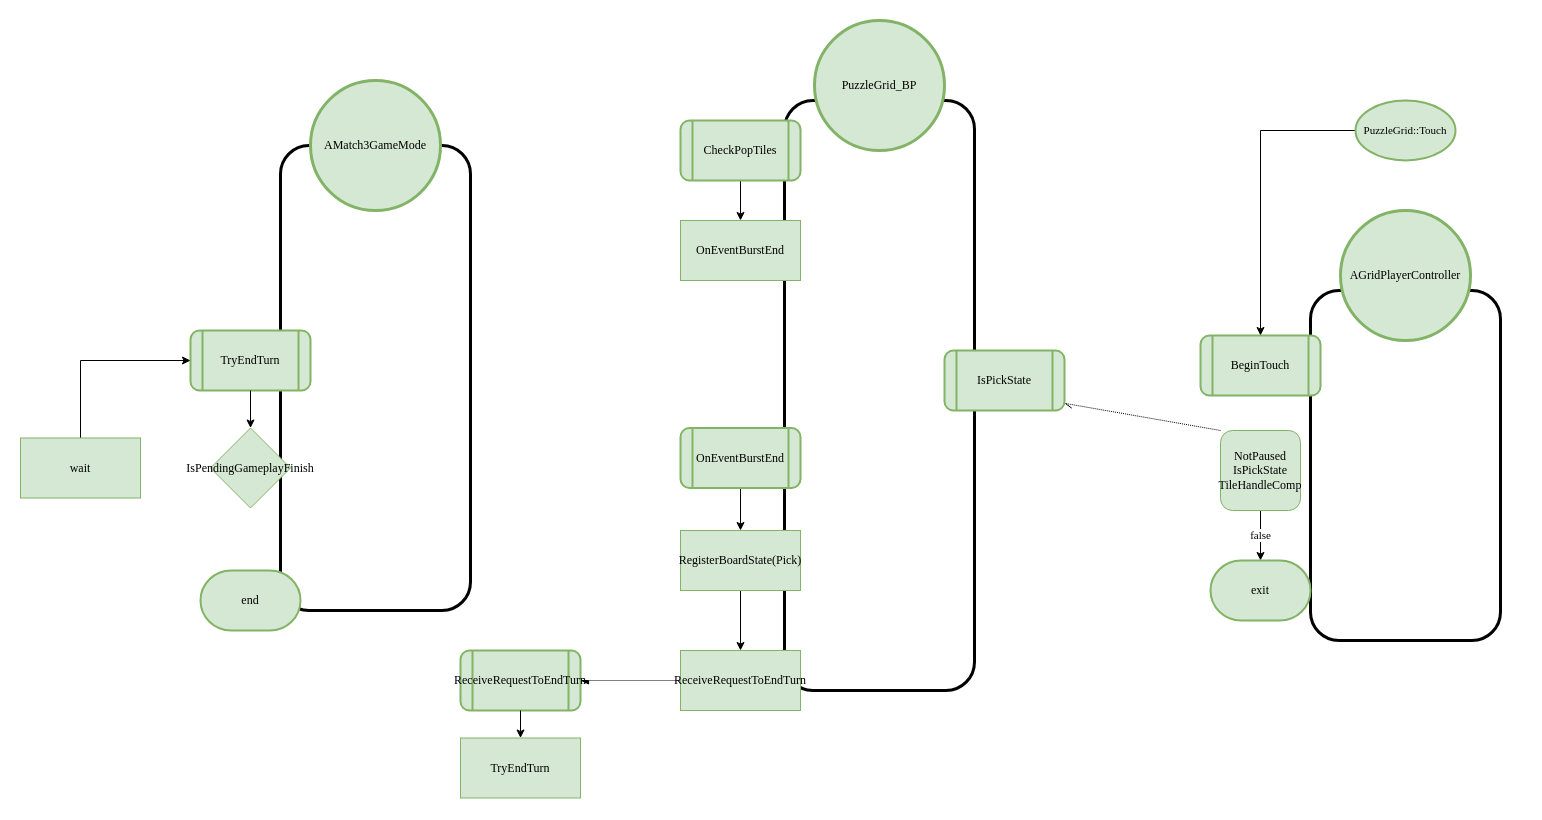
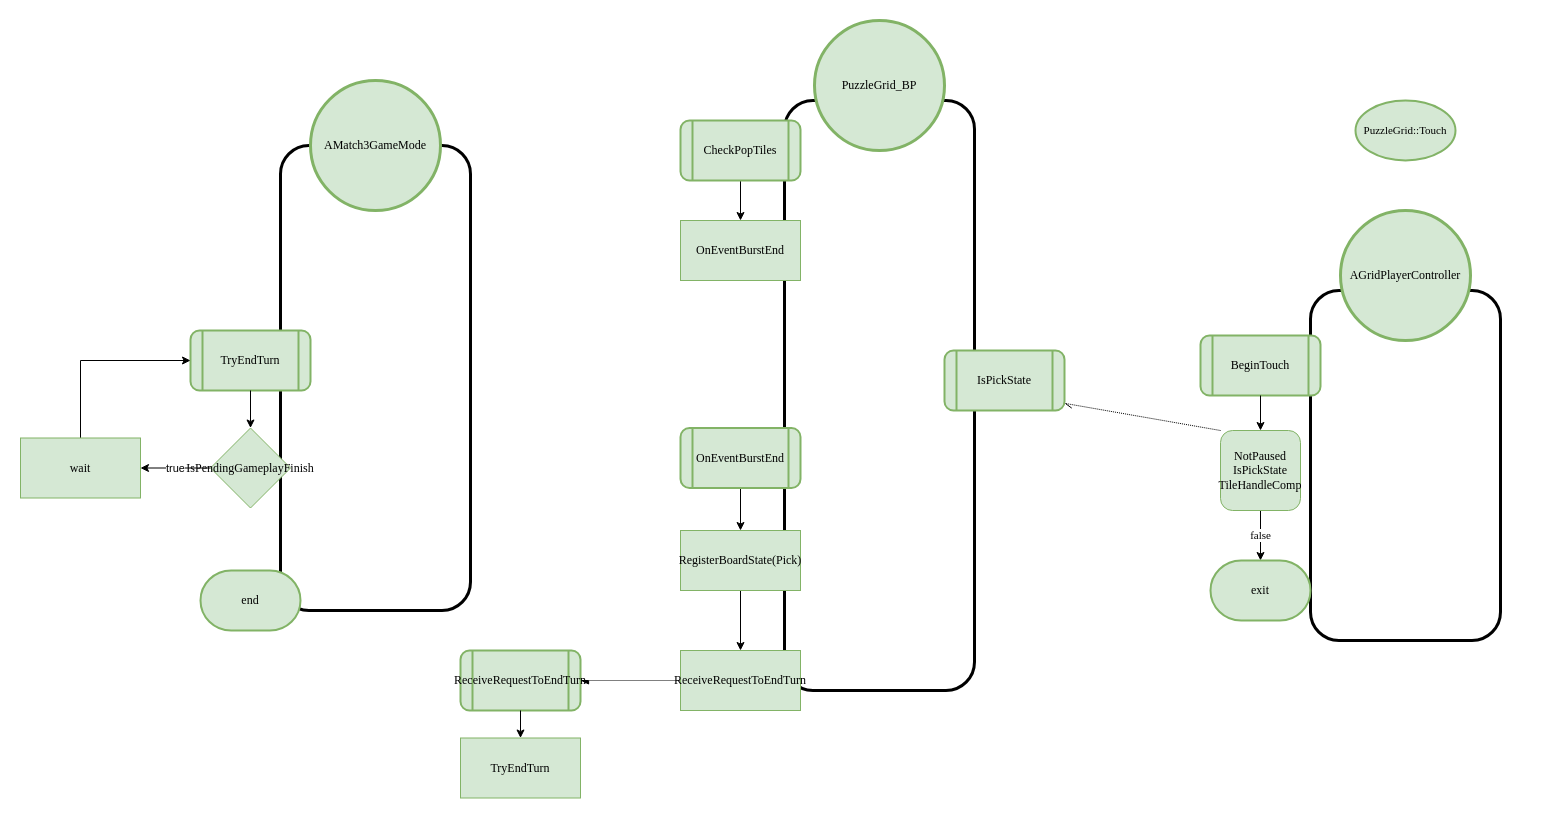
edge "PuzzleGrid::Touch" -> "BeginTouch": removed
edge "BeginTouch" -> "NotPaused IsPickState TileHandleComp": added
edge "IsPendingGameplayFinish" -> "wait": added, label "true"
